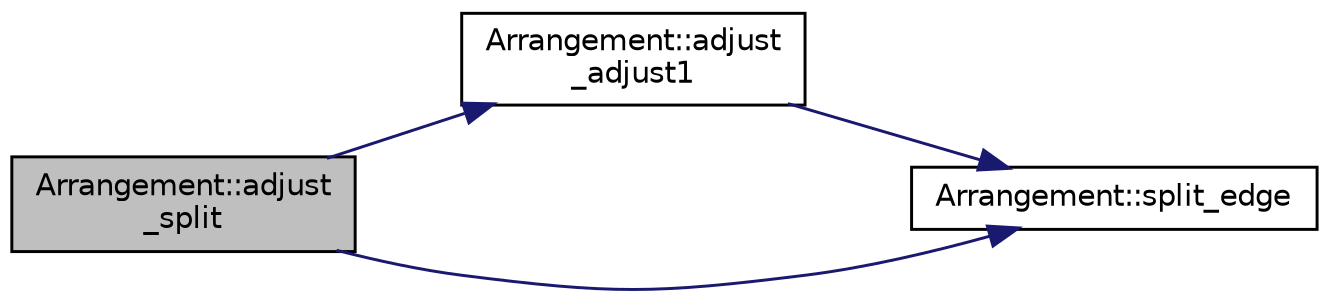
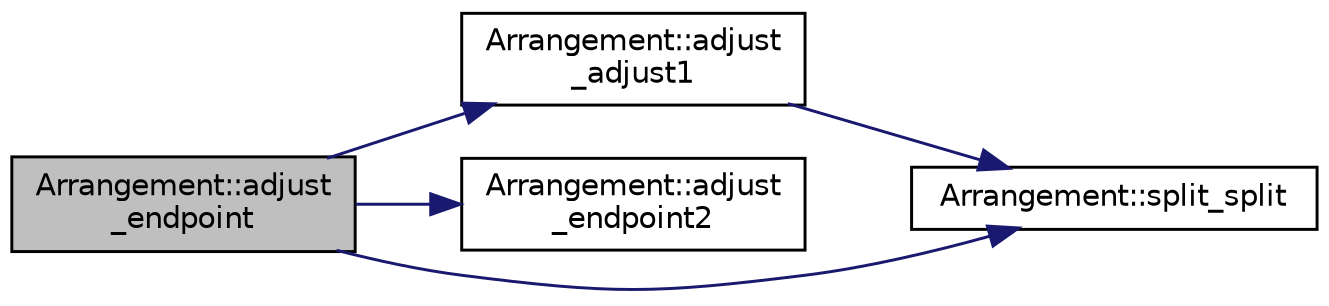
node "Arrangement::split_edge": label "Arrangement::split_edge" -> "Arrangement::split_split"
node "Arrangement::adjust _split": label "Arrangement::adjust _split" -> "Arrangement::adjust _endpoint"
node "Arrangement::adjust _endpoint2": added
